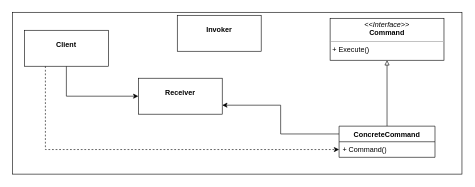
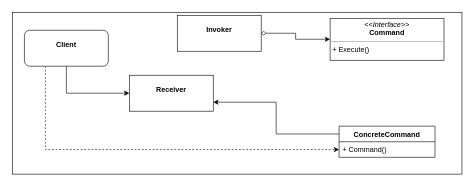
edge "Invoker" -- "<<Interface>> Command + Execute()": added
node "Client": shape rectangle -> rounded rectangle
node "Receiver": moved (180, 96) -> (171, 93)
edge "ConcreteCommand" -> "<<Interface>> Command + Execute()": removed
